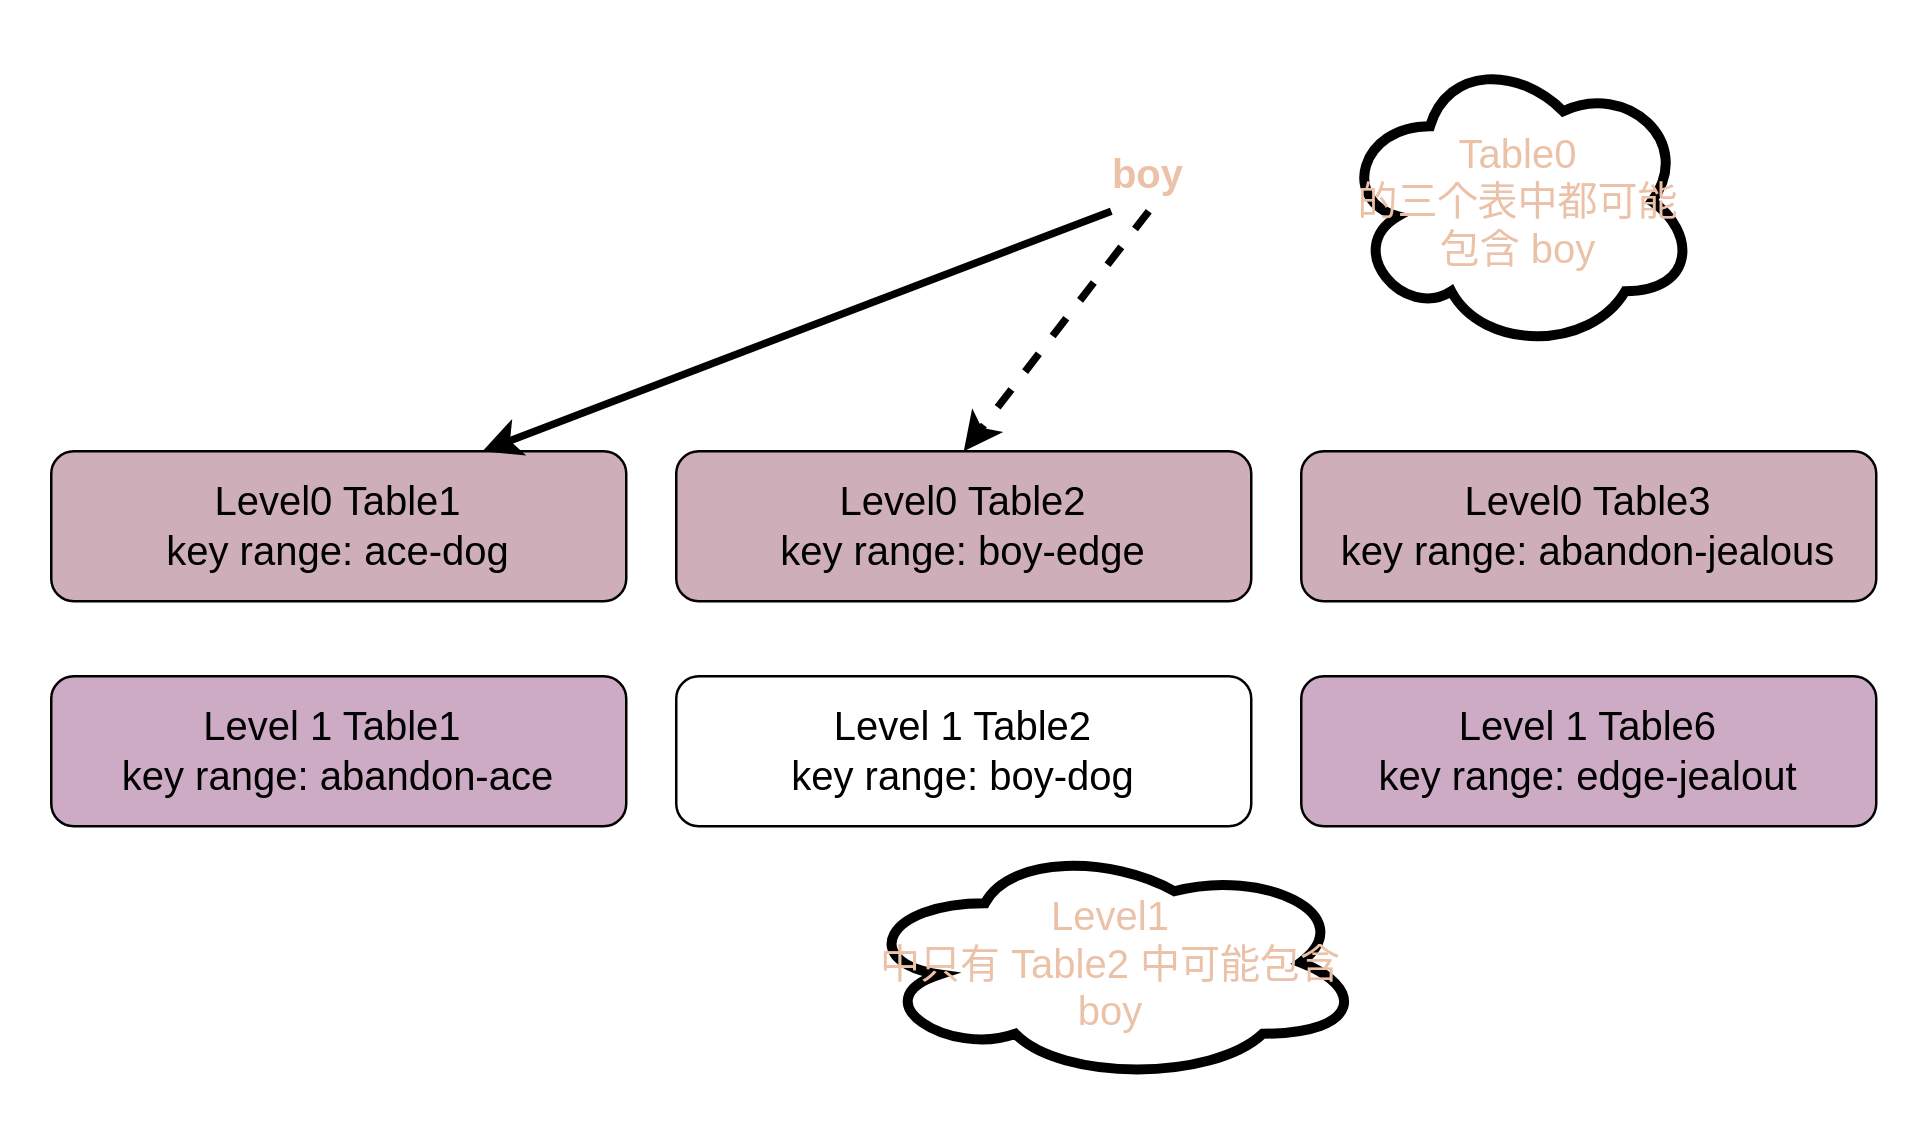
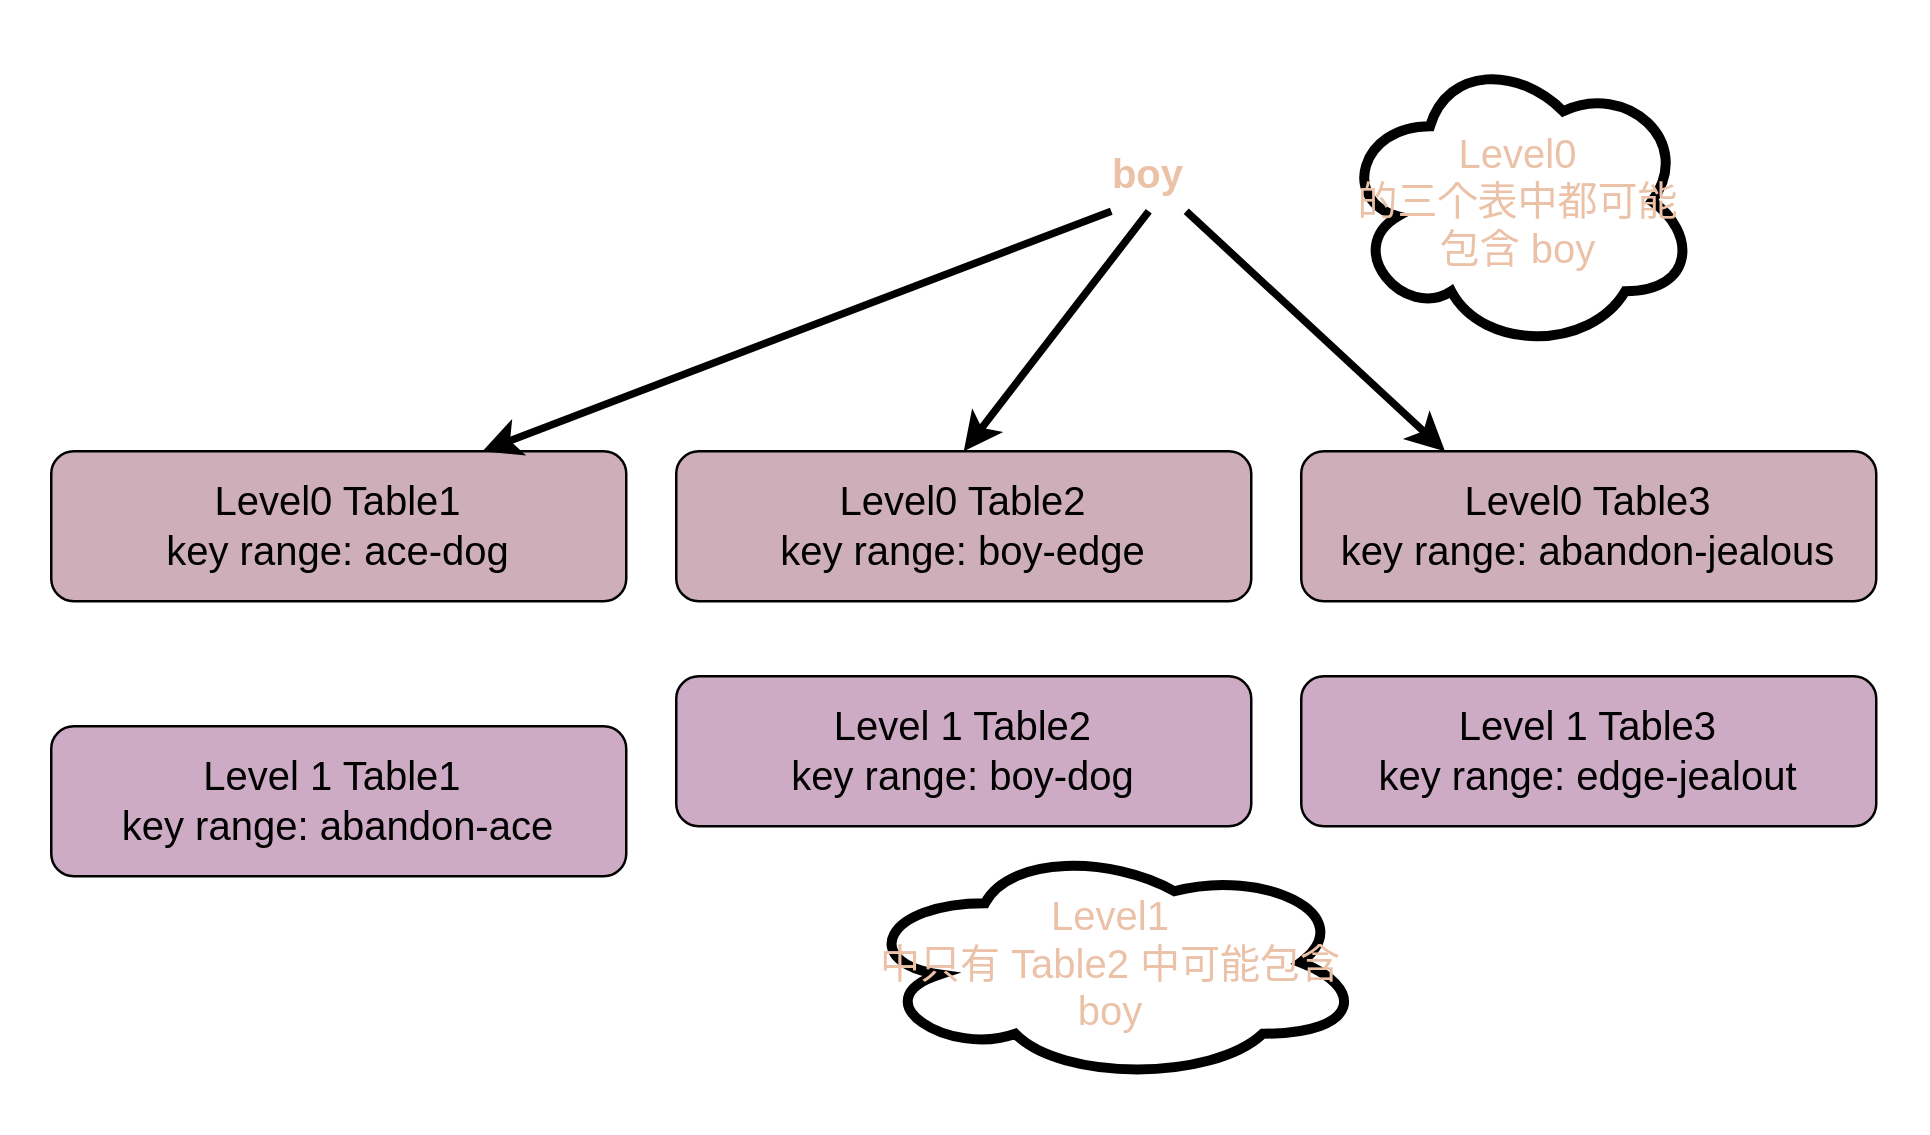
node "Table0 的三个表中都可能包含 boy": label "Table0 的三个表中都可能包含 boy" -> "Level0 的三个表中都可能包含 boy"
edge "boy" -> "Level0 Table3 key range: abandon-jealous": added
edge "boy" -> "Level0 Table2 key range: boy-edge": style dashed -> solid
node "Level 1 Table1 key range: abandon-ace": moved (339, 751) -> (339, 801)
node "Level 1 Table2 key range: boy-dog": fillcolor #ffffff -> #ceabc5
node "Level 1 Table6 key range: edge-jealout": label "Level 1 Table6 key range: edge-jealout" -> "Level 1 Table3 key range: edge-jealout"
